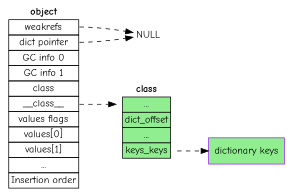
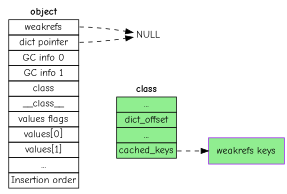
edge "object" -> "class": removed
node "class": text "keys_keys" -> "cached_keys"
node "dictionary keys": label "dictionary keys" -> "weakrefs keys"
